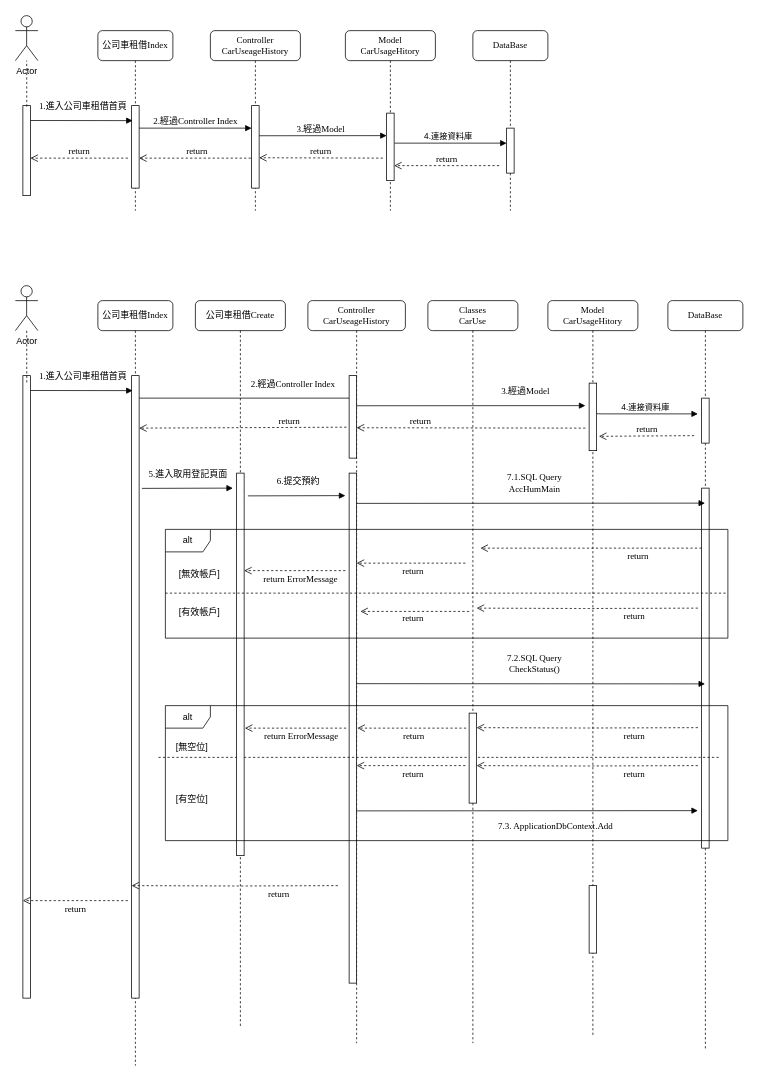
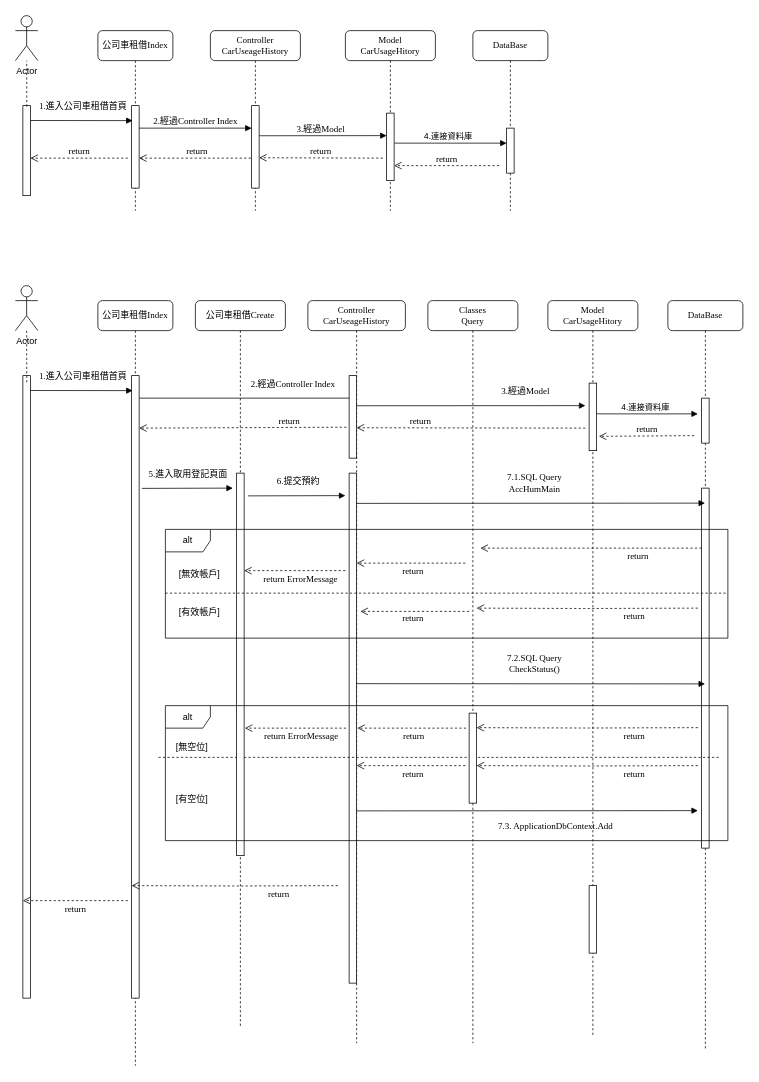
node "Classes CarUse": label "Classes CarUse" -> "Classes Query"
